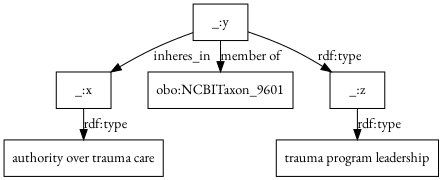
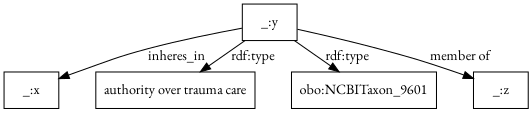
edge "_:y" -> "obo:NCBITaxon_9601": label "member of" -> "rdf:type"
edge "_:y" -> "_:z": label "rdf:type" -> "member of"
edge "_:x" -> "authority over trauma care": now "_:y" -> "authority over trauma care"
node "trauma program leadership": removed
